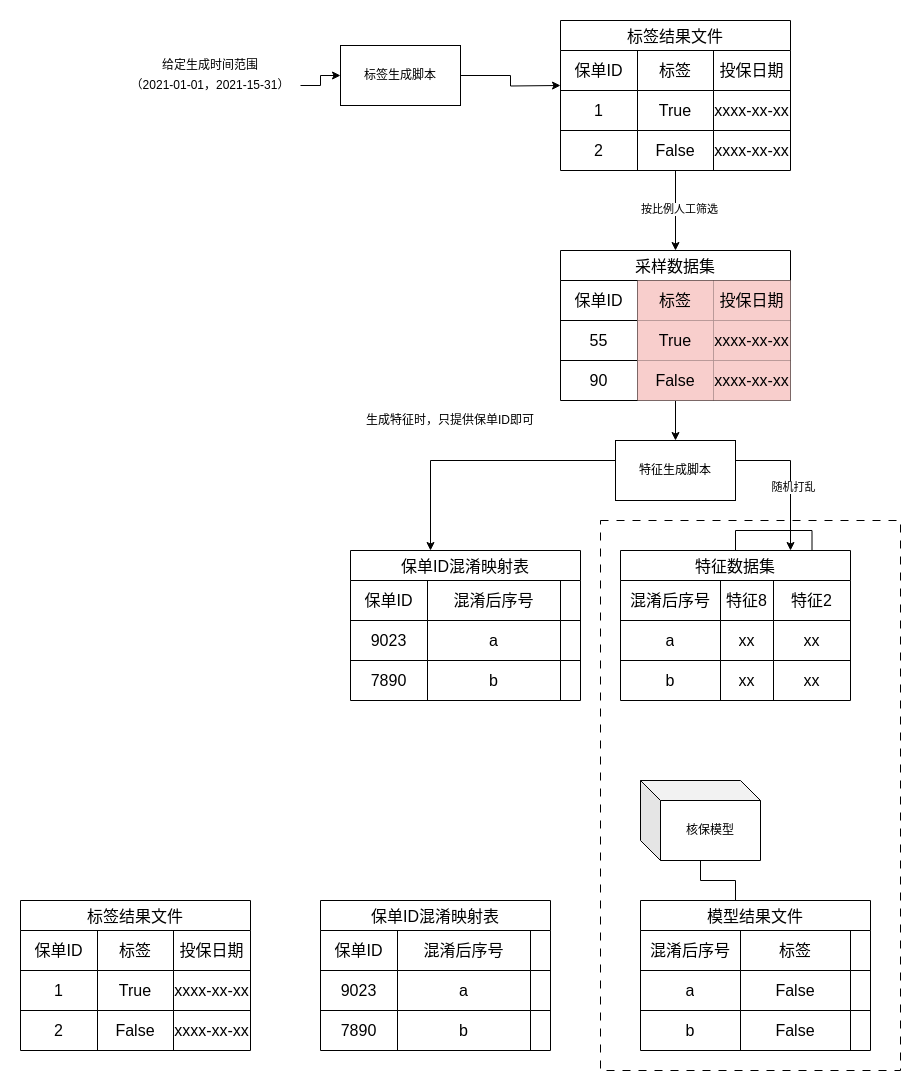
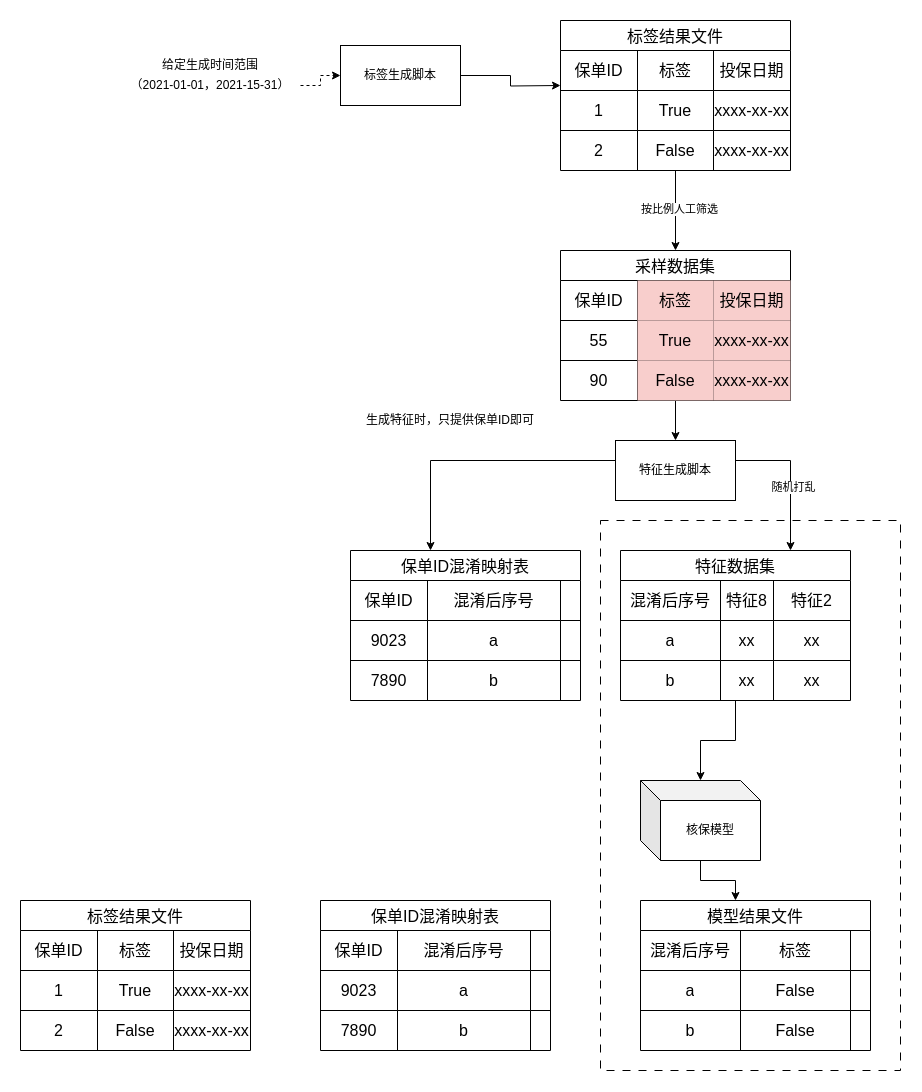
edge "（2021-01-01，2021-15-31）" -> "标签生成脚本": style solid -> dashed
edge "特征数据集" -> "特征2": now "特征数据集" -> "核保模型"
edge "核保模型" -- "模型结果文件": arrowhead none -> classic
